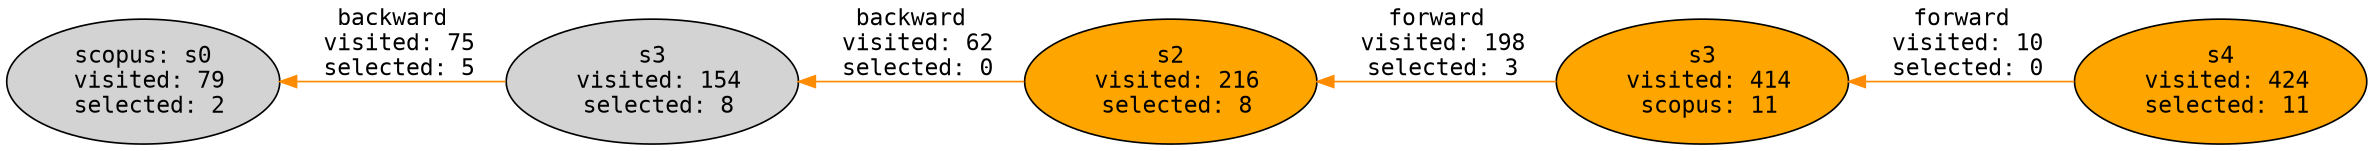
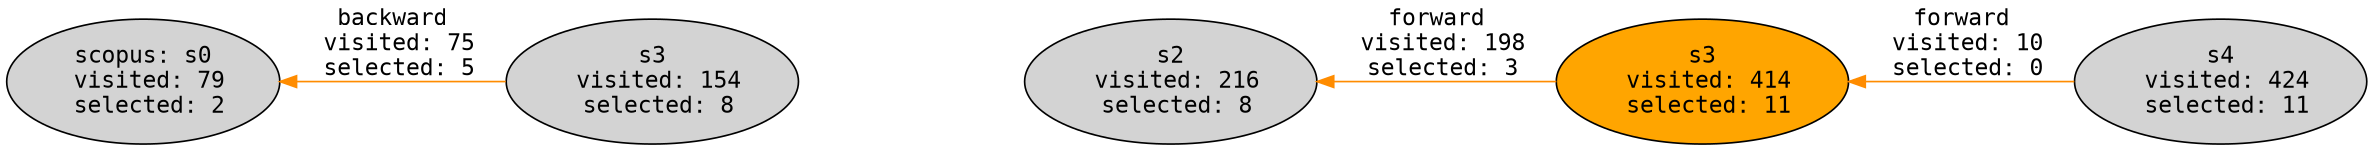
edge "s2 visited: 216 selected: 8" -> "s3 visited: 154 selected: 8": removed, label "backward visited: 62 selected: 0"
node "s2 visited: 216 selected: 8": fillcolor orange -> lightgrey
node "s3 visited: 414 scopus: 11": label "s3 visited: 414 scopus: 11" -> "s3 visited: 414 selected: 11"
node "s4 visited: 424 selected: 11": fillcolor orange -> lightgrey
